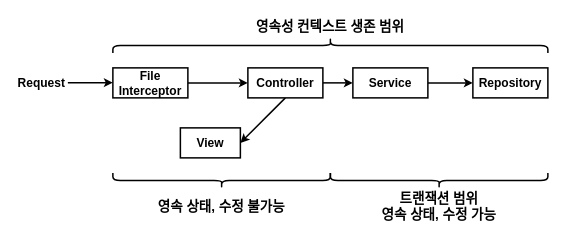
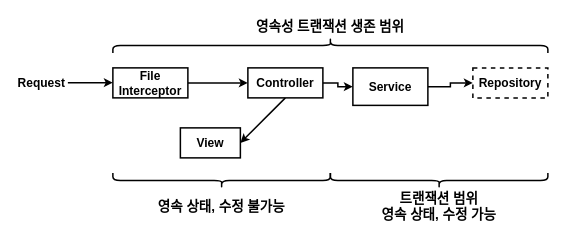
node "영속성 컨텍스트 생존 범위": label "영속성 컨텍스트 생존 범위" -> "영속성 트랜잭션 생존 범위"
node "Service": size 75x30 -> 75x38
node "Repository": style solid -> dashed
